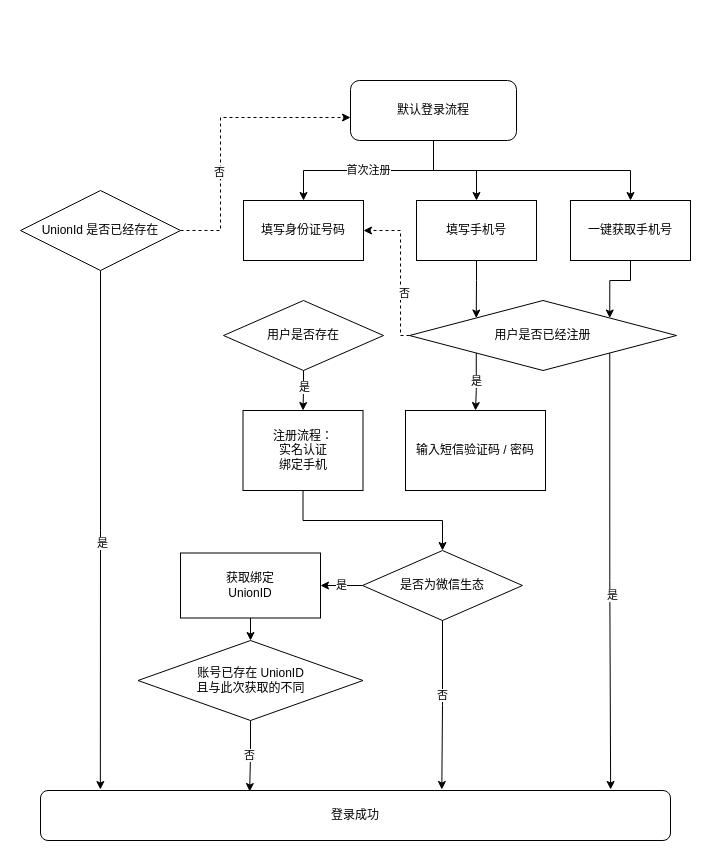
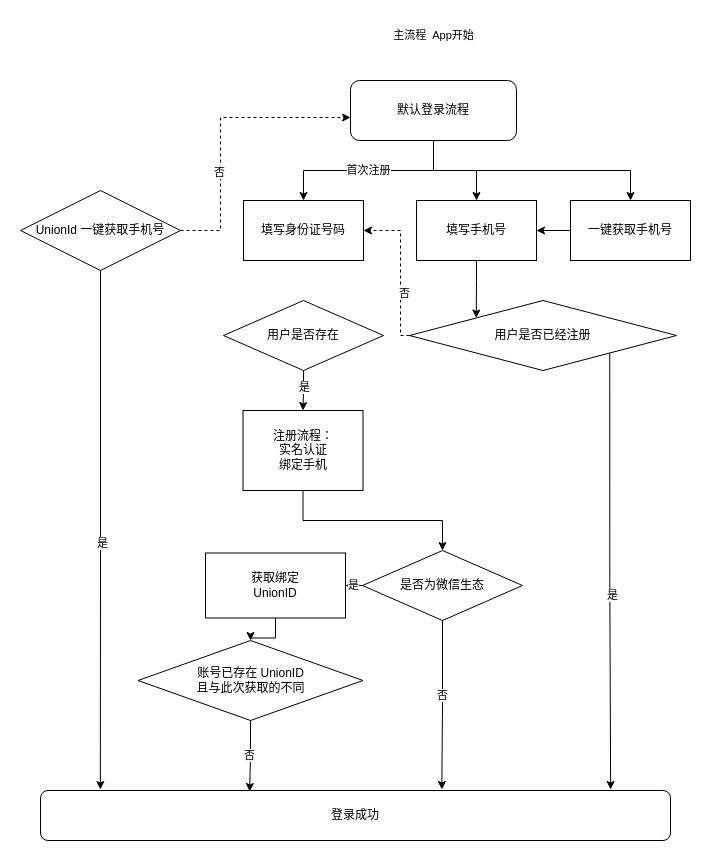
node "主流程 App开始": added
node "UnionId 是否已经存在": label "UnionId 是否已经存在" -> "UnionId 一键获取手机号"
edge "一键获取手机号" -> "用户是否已经注册": now "一键获取手机号" -> "填写手机号"
edge "用户是否已经注册" -> "输入短信验证码 / 密码": removed, label "是"
node "输入短信验证码 / 密码": removed
node "获取绑定 UnionID": moved (251, 586) -> (276, 586)
